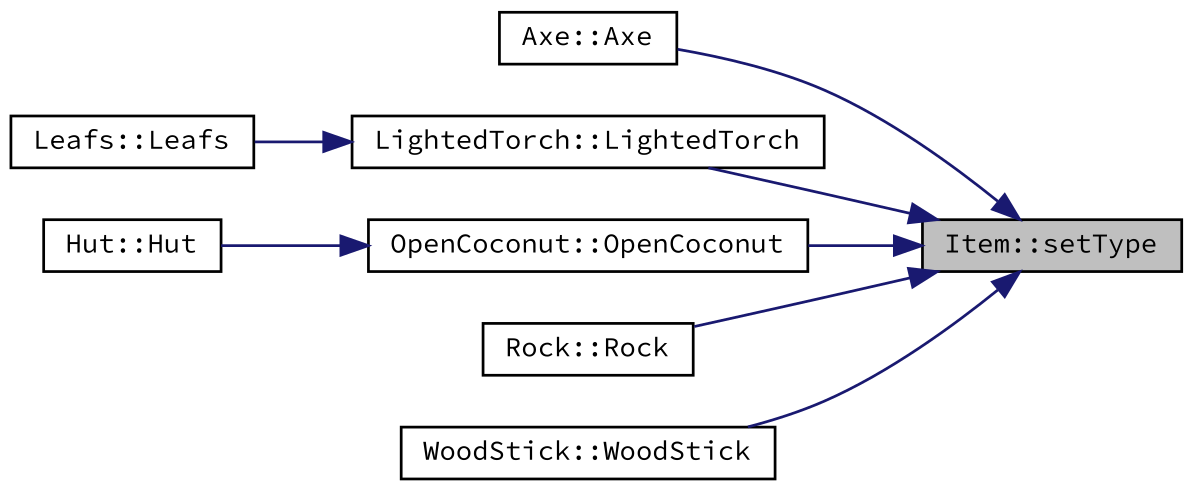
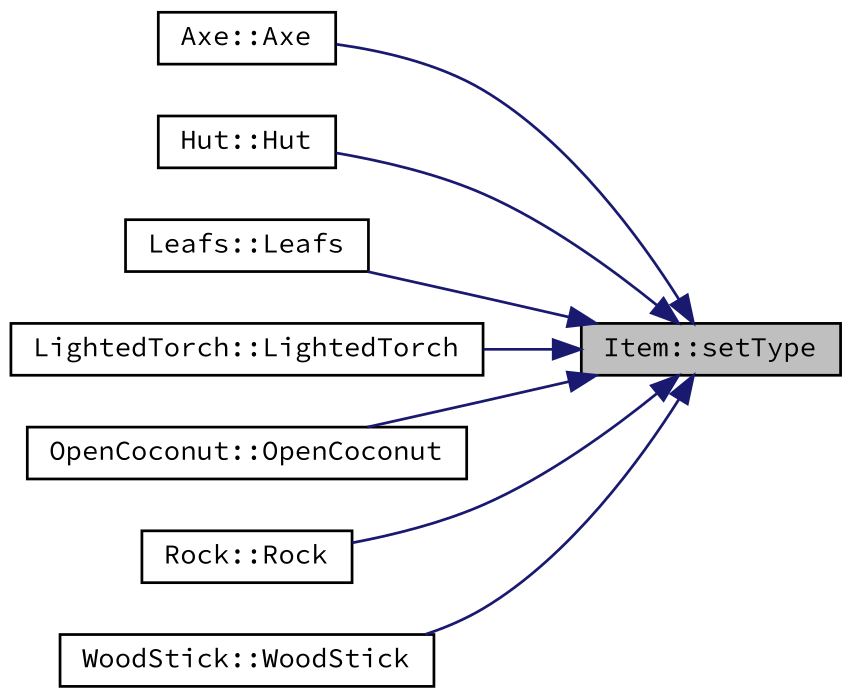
edge "Leafs::Leafs" -> "LightedTorch::LightedTorch": now "Leafs::Leafs" -> "Item::setType"
edge "Hut::Hut" -> "OpenCoconut::OpenCoconut": now "Hut::Hut" -> "Item::setType"
